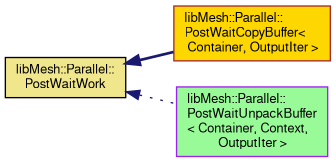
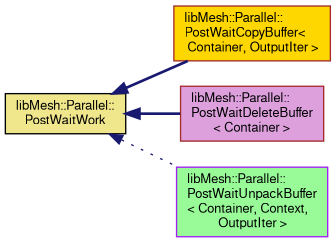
node "libMesh::Parallel:: PostWaitDeleteBuffer < Container >": added
